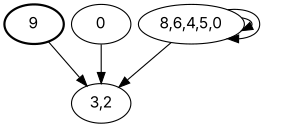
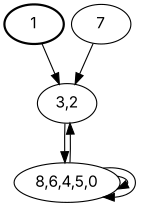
node "9": label "9" -> "1"
node "0": label "0" -> "7"
edge "3,2" -> "8,6,4,5,0": added
